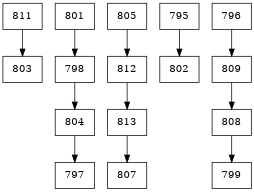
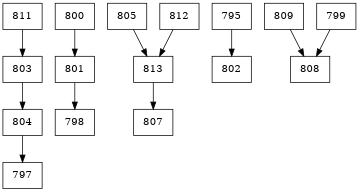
node "800": added
node "796": removed
edge "805" -> "812": now "805" -> "813"
edge "798" -> "804": now "803" -> "804"
edge "808" -> "799": reversed
